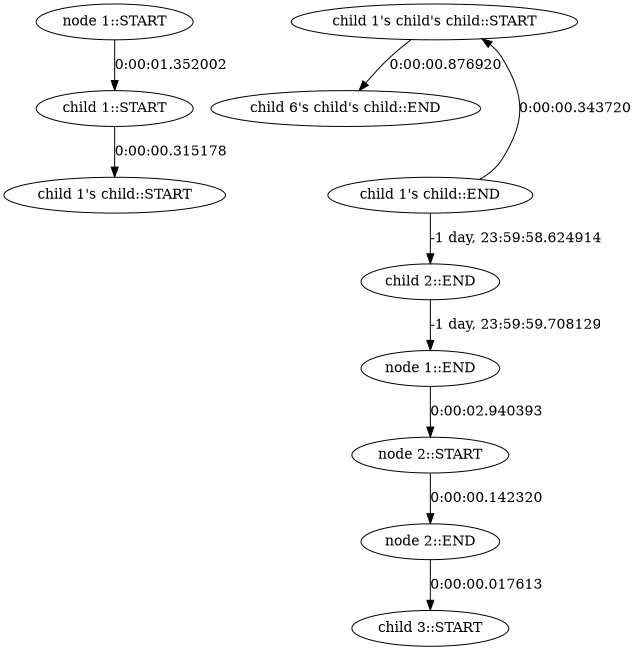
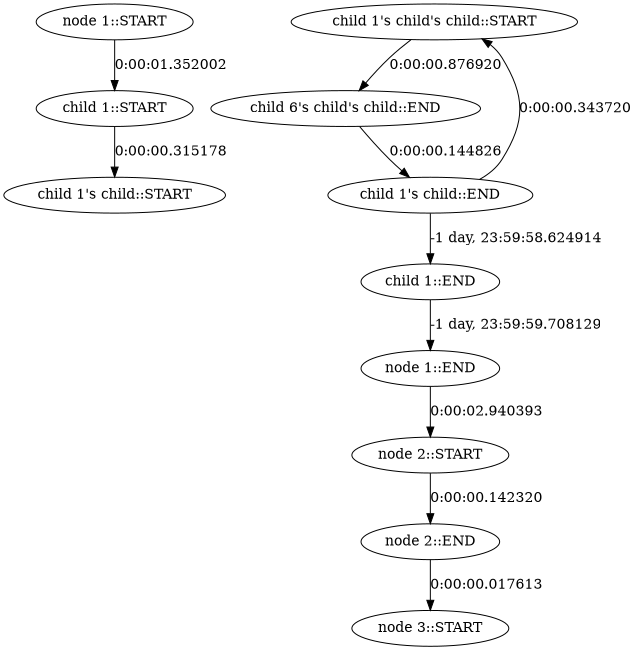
edge "child 6's child's child::END" -> "child 1's child::END": added, label "0:00:00.144826"
node "child 2::END": label "child 2::END" -> "child 1::END"
node "child 3::START": label "child 3::START" -> "node 3::START"
